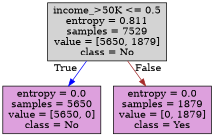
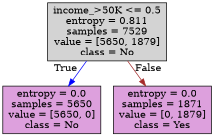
node "entropy = 0.0 samples = 1879 value = [0, 1879] class = Yes": label "entropy = 0.0 samples = 1879 value = [0, 1879] class = Yes" -> "entropy = 0.0 samples = 1871 value = [0, 1879] class = Yes"
